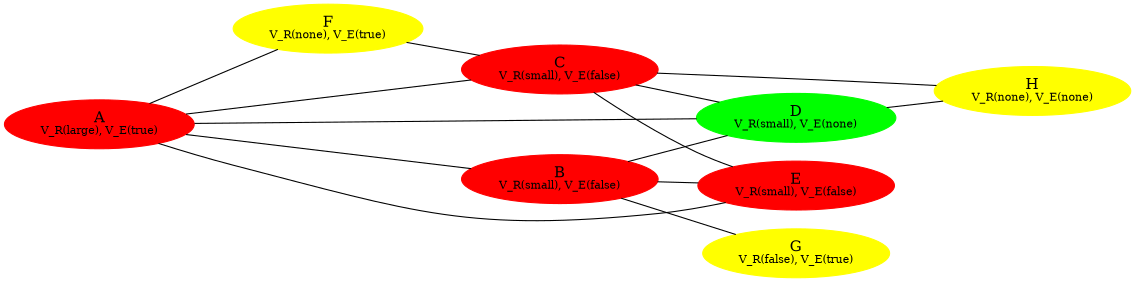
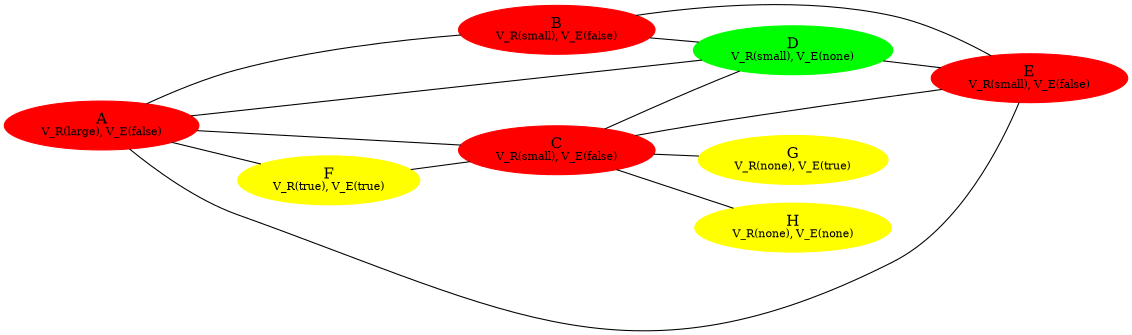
node "F": text "V_R(none), V_E(true)" -> "V_R(true), V_E(true)"
edge "H" -- "D": now "E" -- "D"
node "A": text "V_R(large), V_E(true)" -> "V_R(large), V_E(false)"
edge "B" -- "G": now "C" -- "G"
node "G": text "V_R(false), V_E(true)" -> "V_R(none), V_E(true)"
